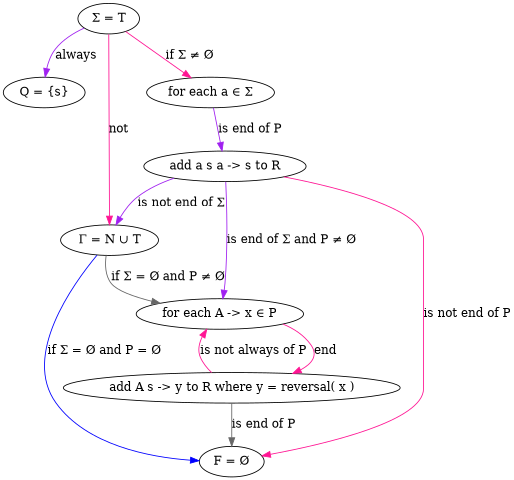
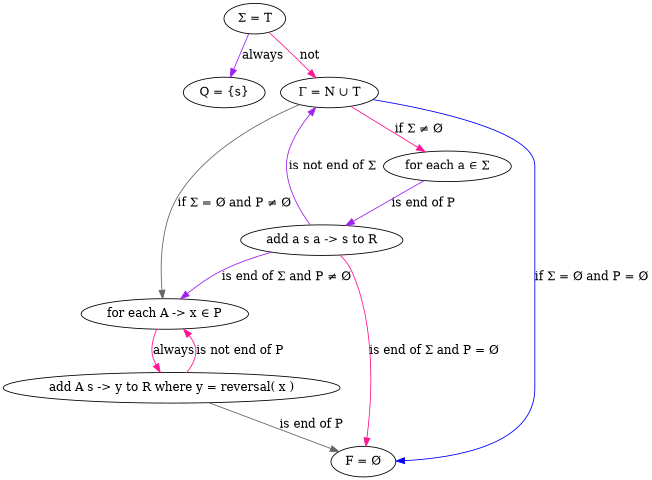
edge "Σ = T" -> "for each a ∈ Σ": now "Γ = N ∪ T" -> "for each a ∈ Σ"
edge "add a s a -> s to R" -> "F = Ø": label "is not end of P" -> "is end of Σ and P = Ø"
edge "add A s -> y to R where y = reversal( x )" -> "for each A -> x ∈ P": label "is not always of P" -> "is not end of P"
edge "for each A -> x ∈ P" -> "add A s -> y to R where y = reversal( x )": label "end" -> "always"
